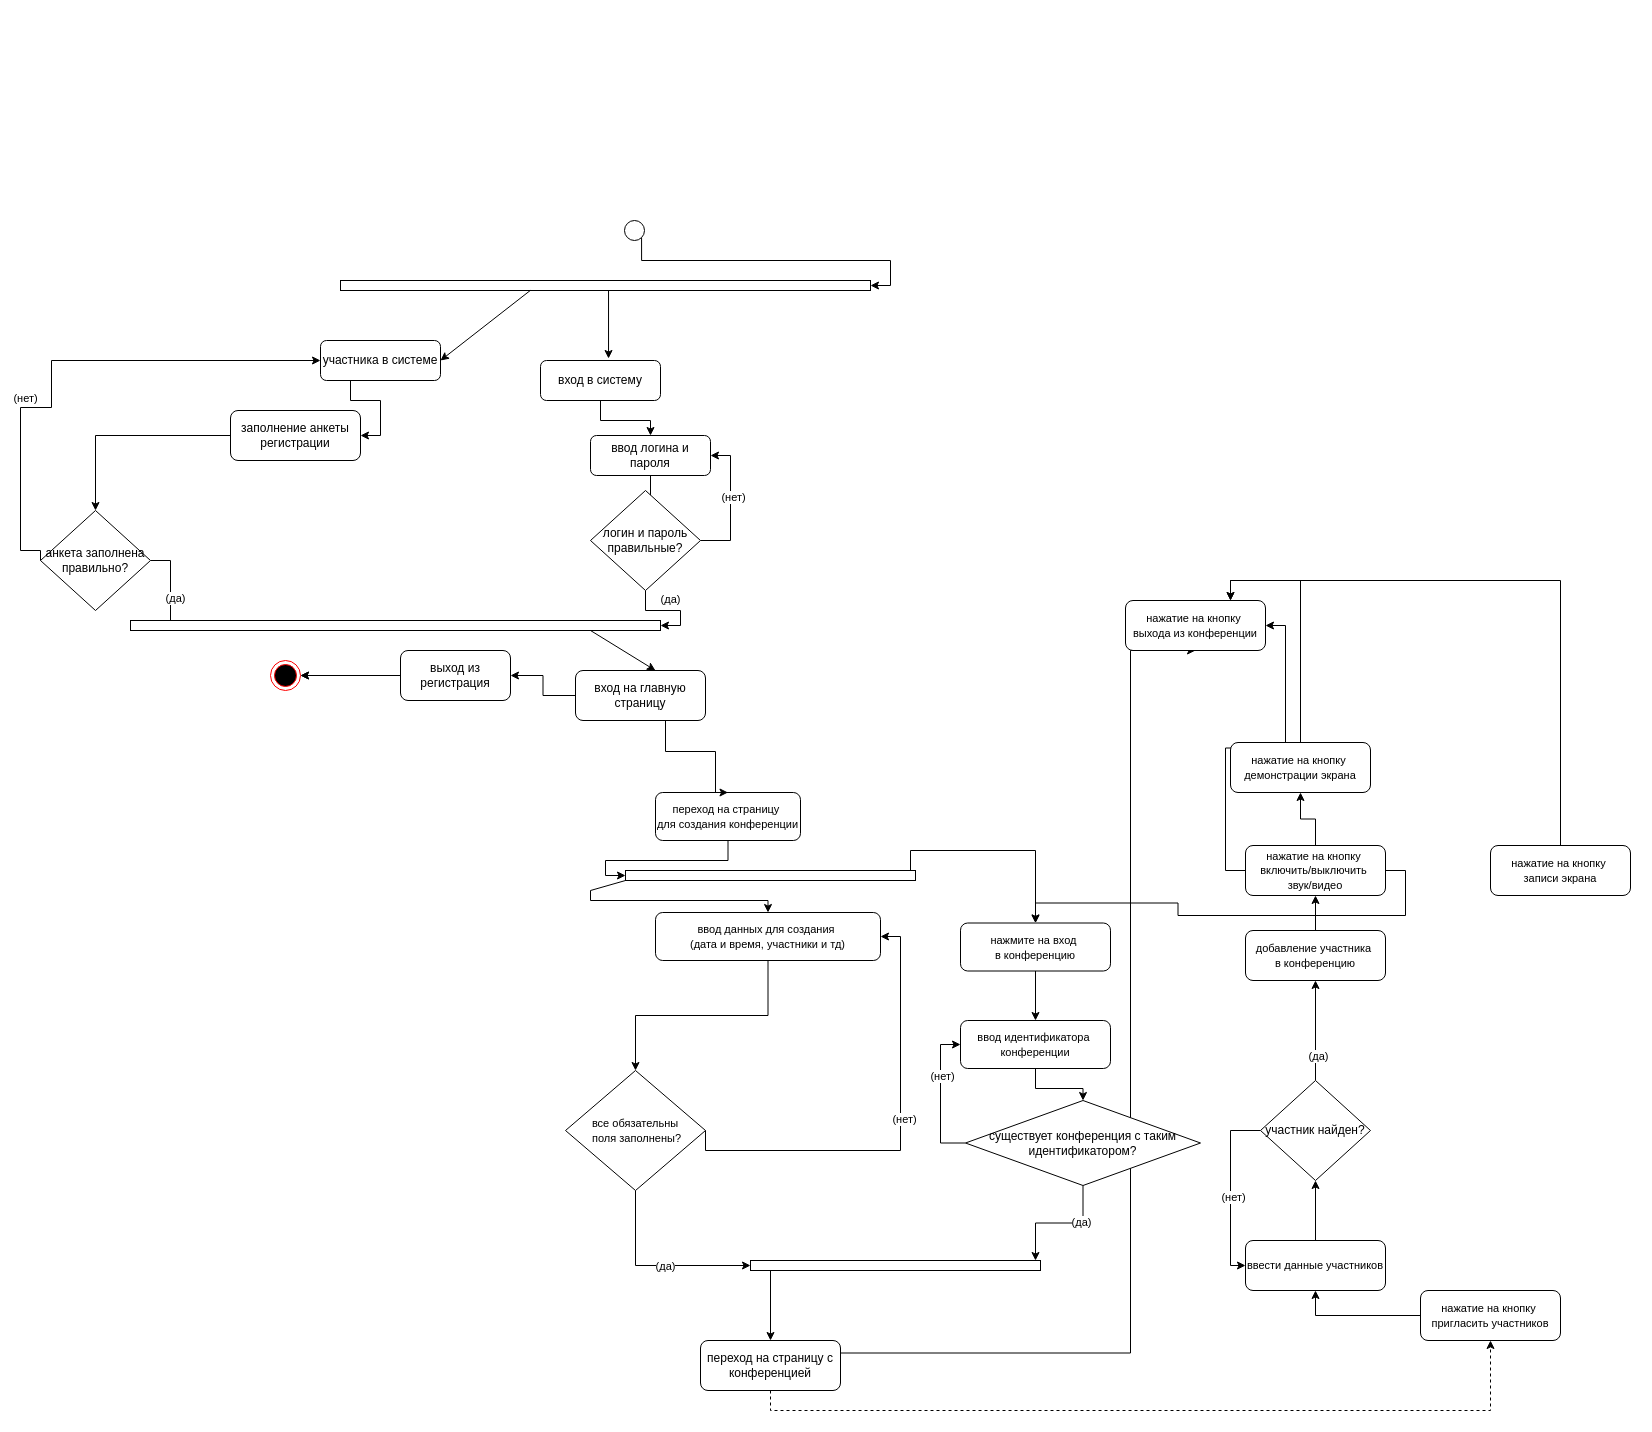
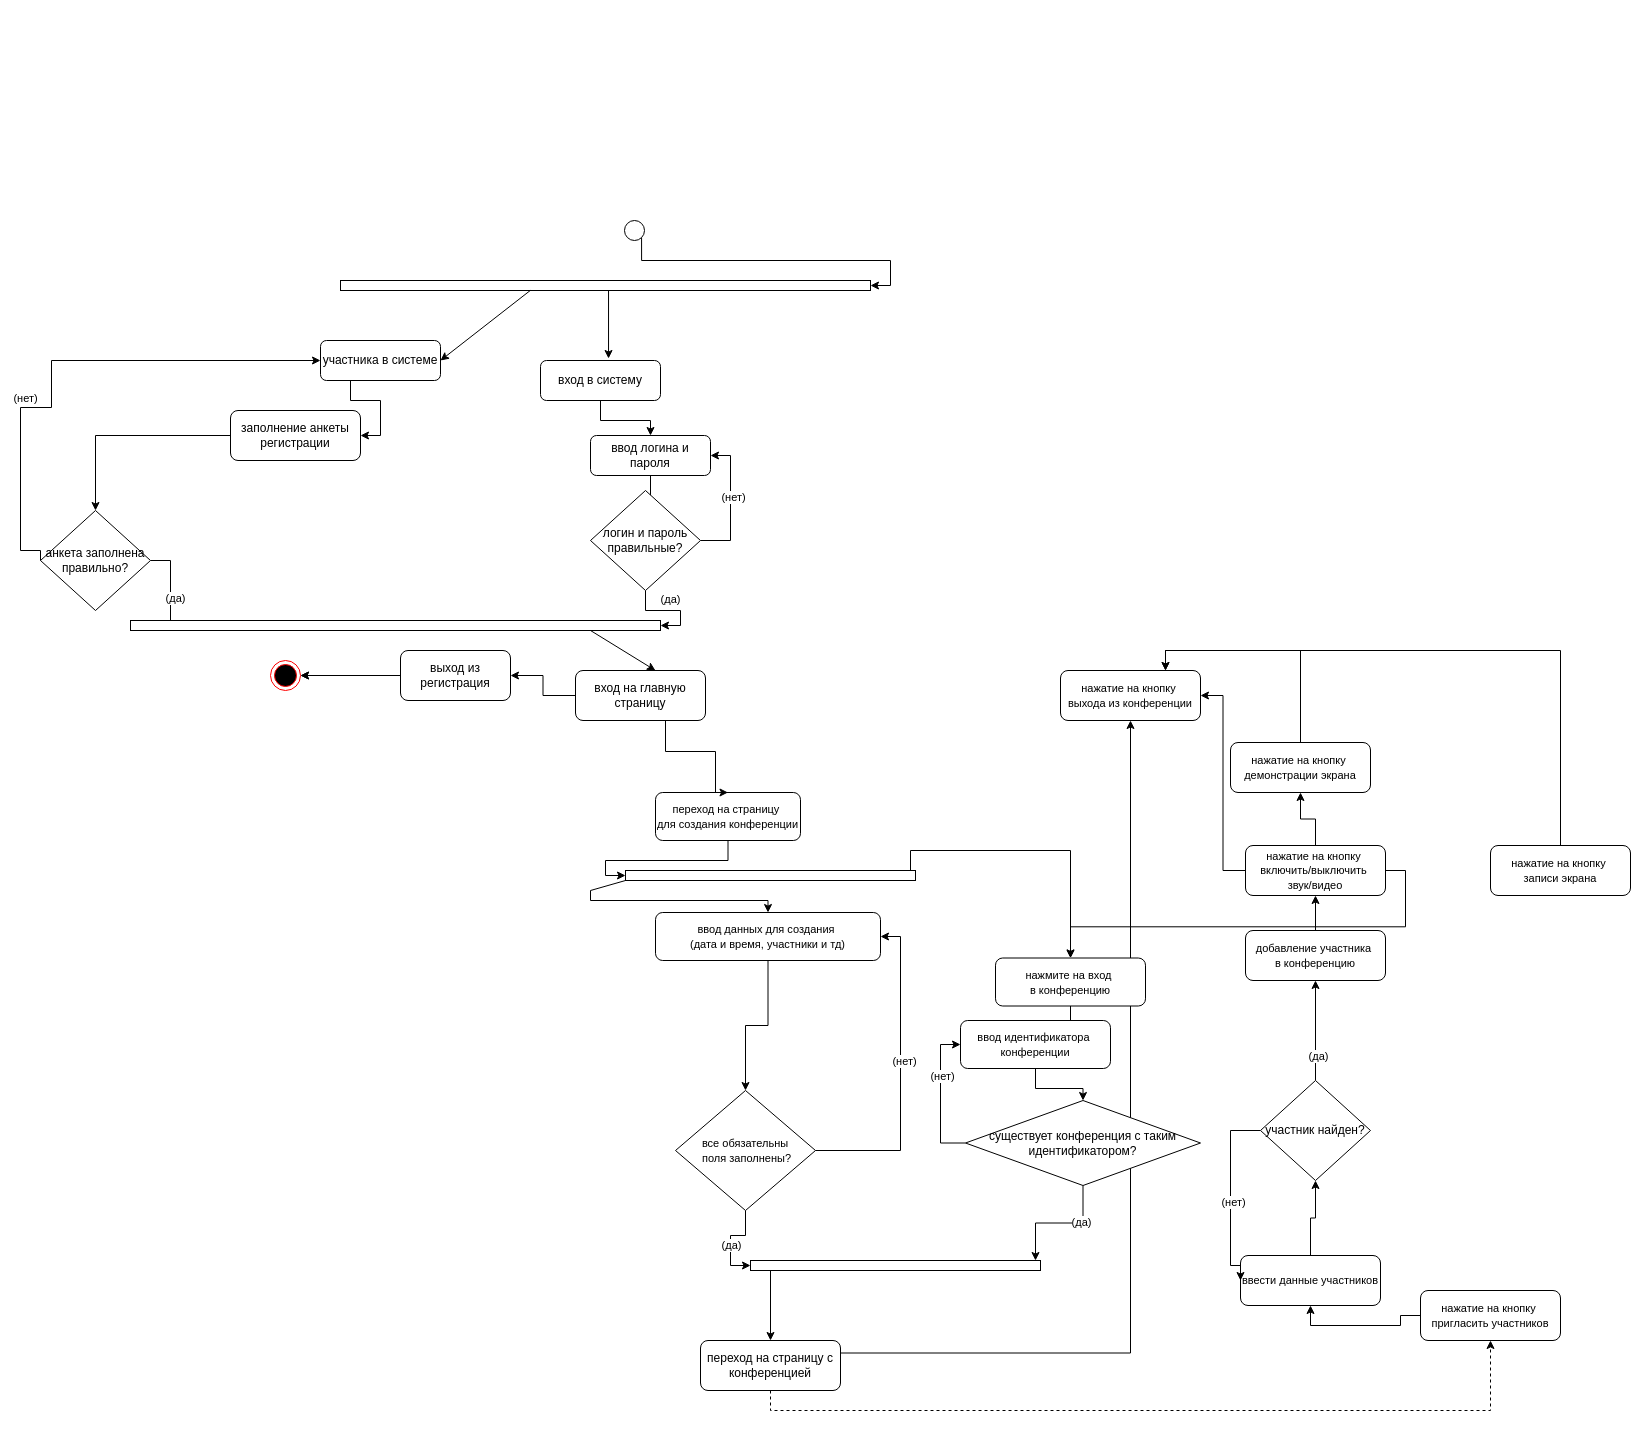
node "нажатие на кнопку выхода из конференции": moved (1196, 626) -> (1131, 696)
node "нажмите на вход в конференцию": moved (1036, 947) -> (1071, 982)
node "все обязательны поля заполнены?": moved (636, 1131) -> (746, 1151)
node "ввести данные участников": moved (1316, 1266) -> (1311, 1281)
